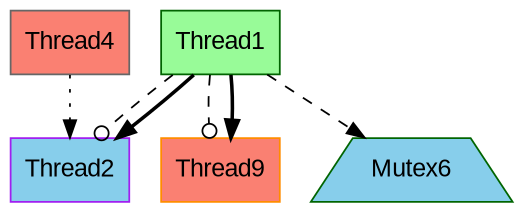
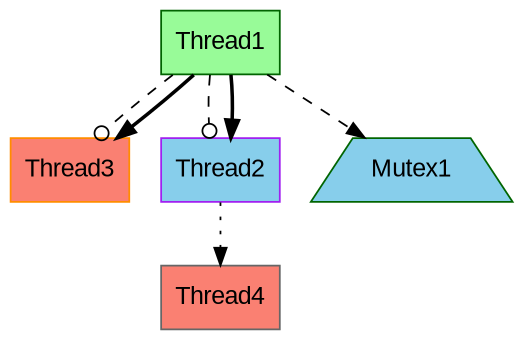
edge "Thread4" -> "Thread2": reversed
node "Thread9": label "Thread9" -> "Thread3"
node "Mutex6": label "Mutex6" -> "Mutex1"
